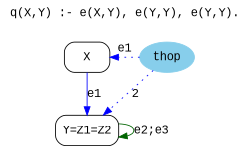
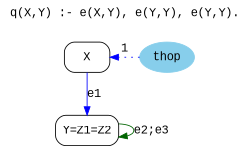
edge "thop" -> "X": label "e1" -> "1"
edge "thop" -> "Y=Z1=Z2": removed, label "2"
